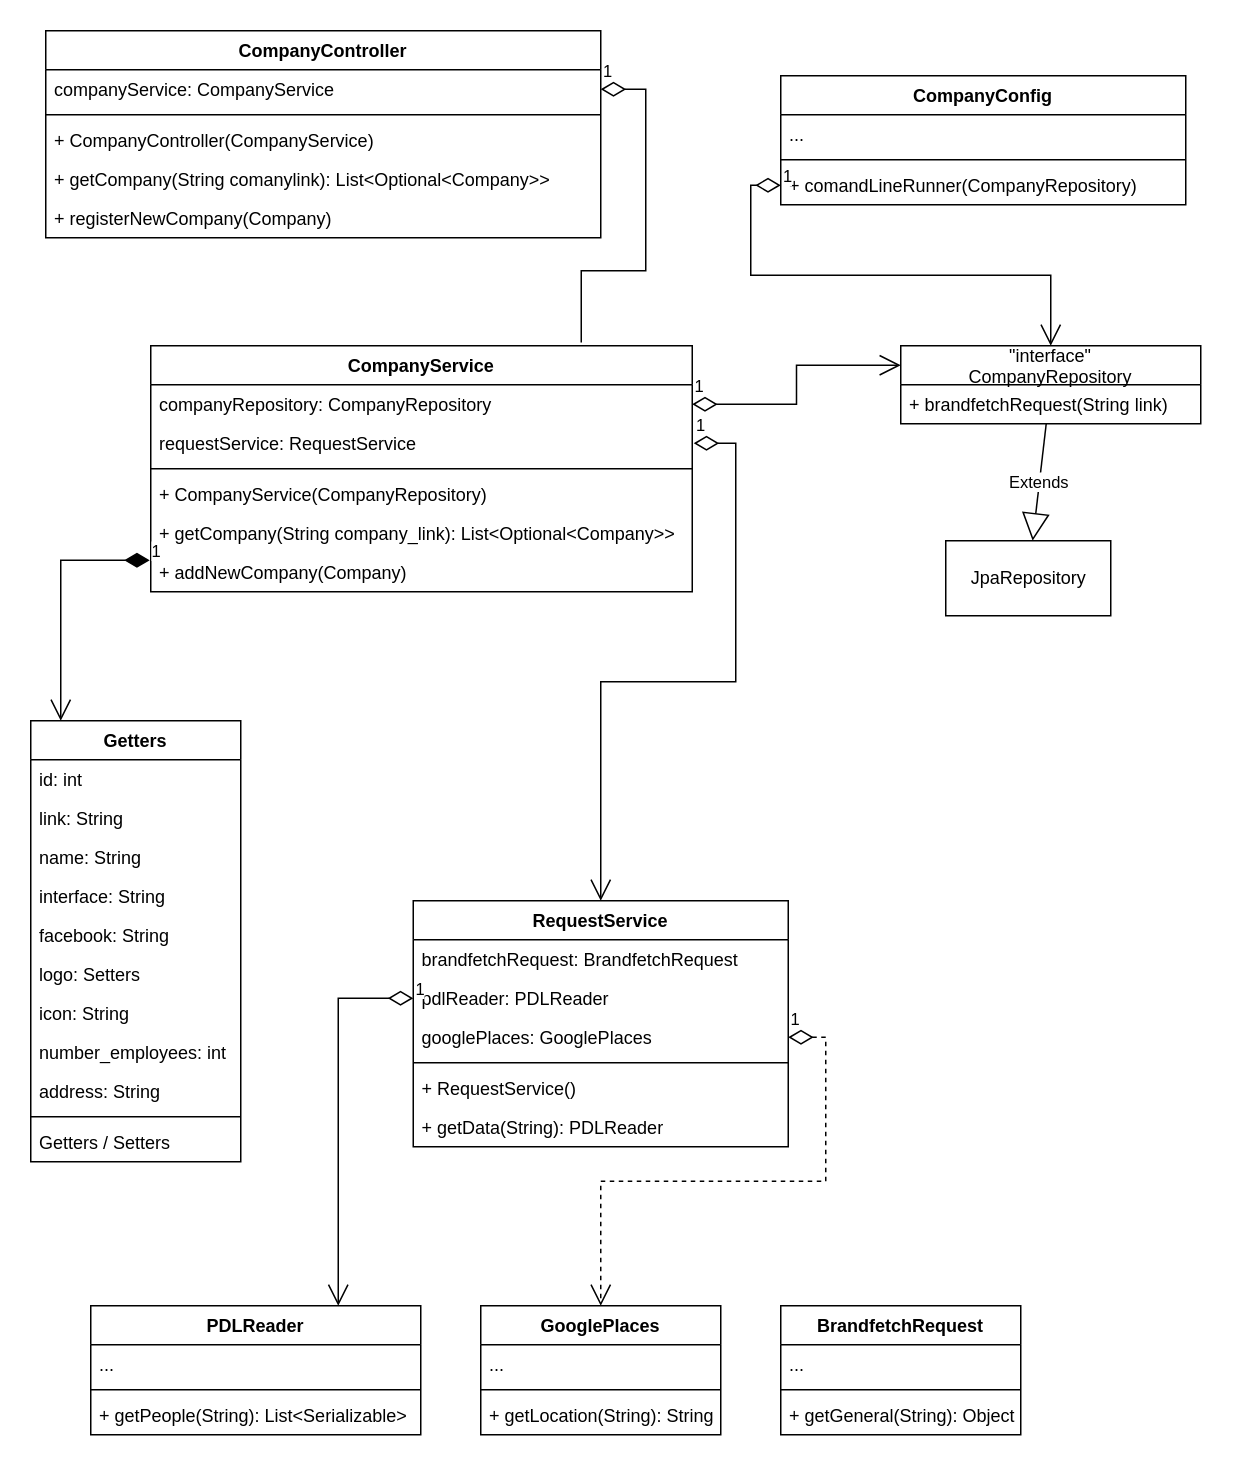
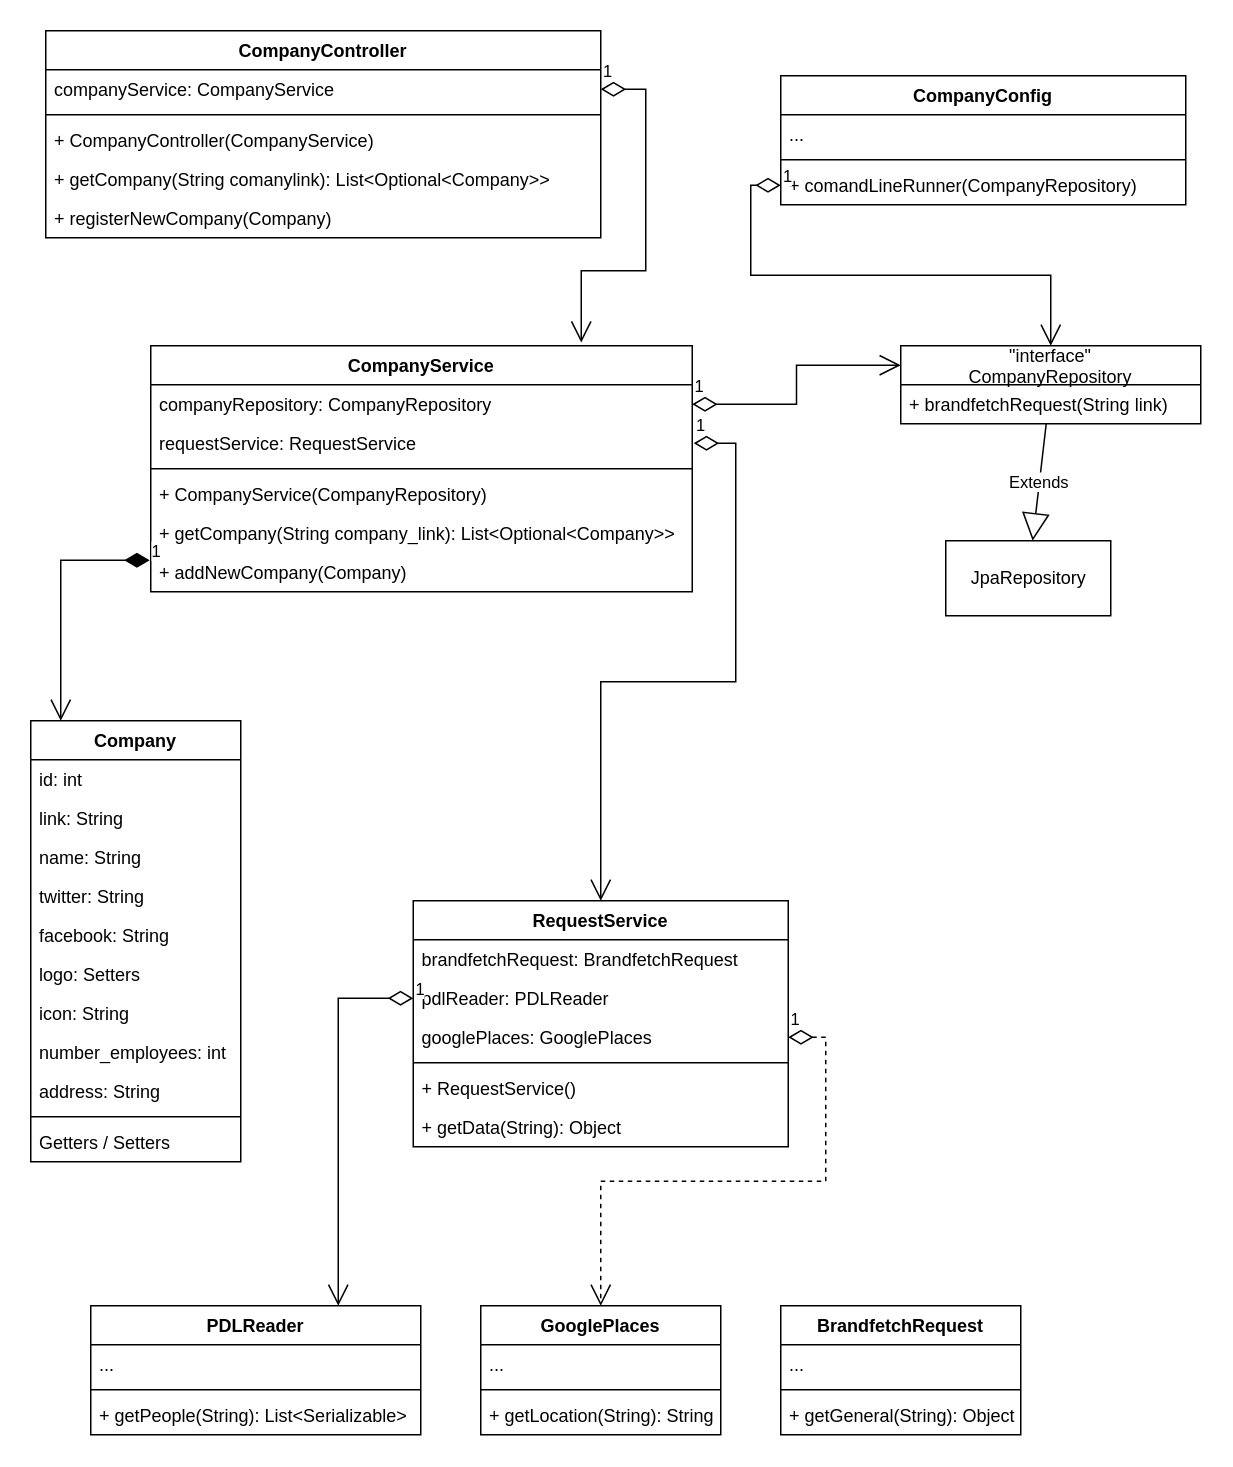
edge "CompanyService" -> "companyService: CompanyService": arrowhead none -> open
node "Getters": label "Getters" -> "Company"
node "interface: String": label "interface: String" -> "twitter: String"
node "+ getData(String): PDLReader": label "+ getData(String): PDLReader" -> "+ getData(String): Object"
